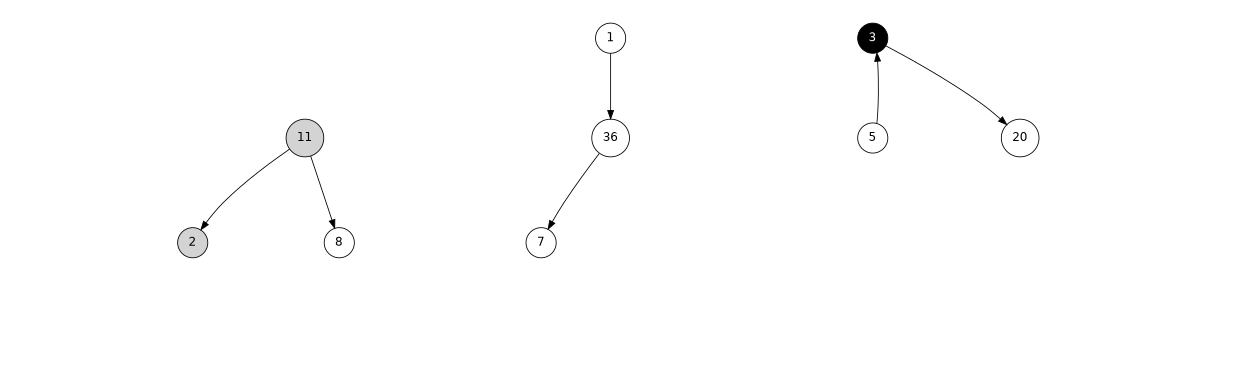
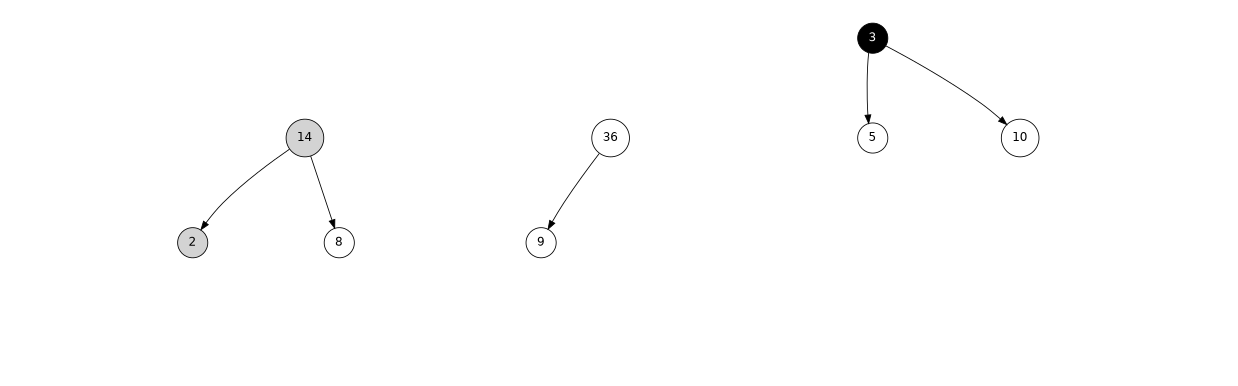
node "1": removed
edge "5" -> "3": reversed
node "11": label "11" -> "14"
node "20": label "20" -> "10"
node "7": label "7" -> "9"
